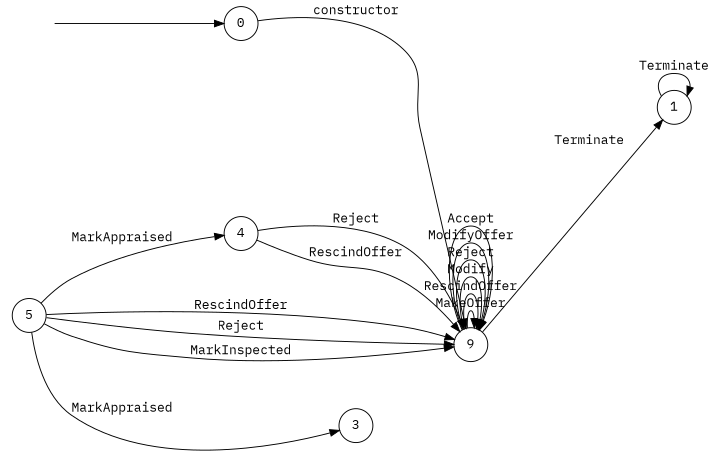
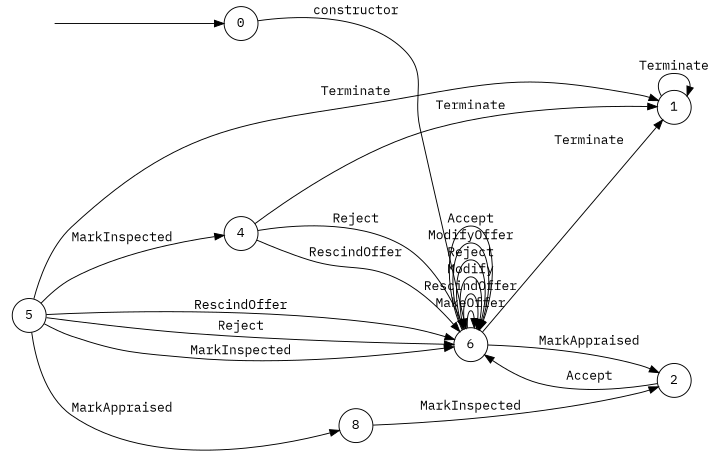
edge "5" -> "1": added, label "Terminate"
edge "4" -> "1": added, label "Terminate"
edge "5" -> "4": label "MarkAppraised" -> "MarkInspected"
node "9": label "9" -> "6"
node "2": added
node "3": label "3" -> "8"
